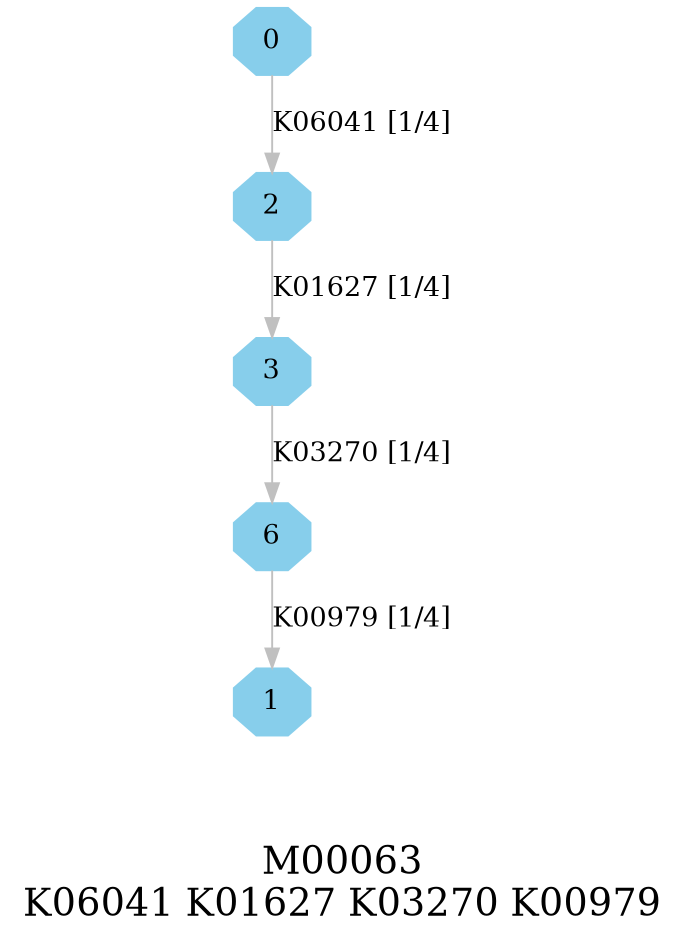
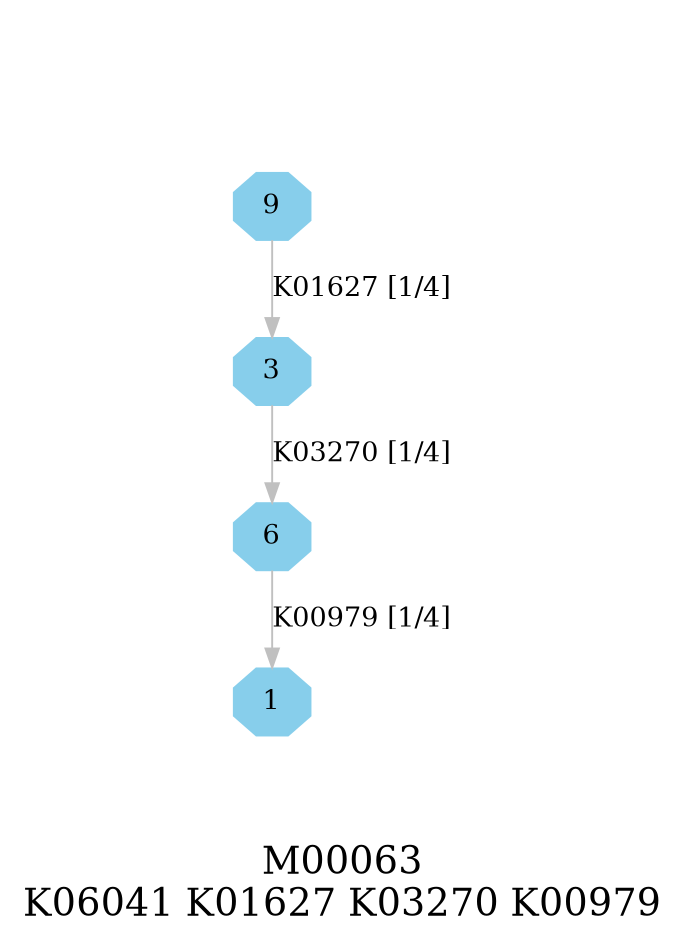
node "0": removed
node "2": label "2" -> "9"
